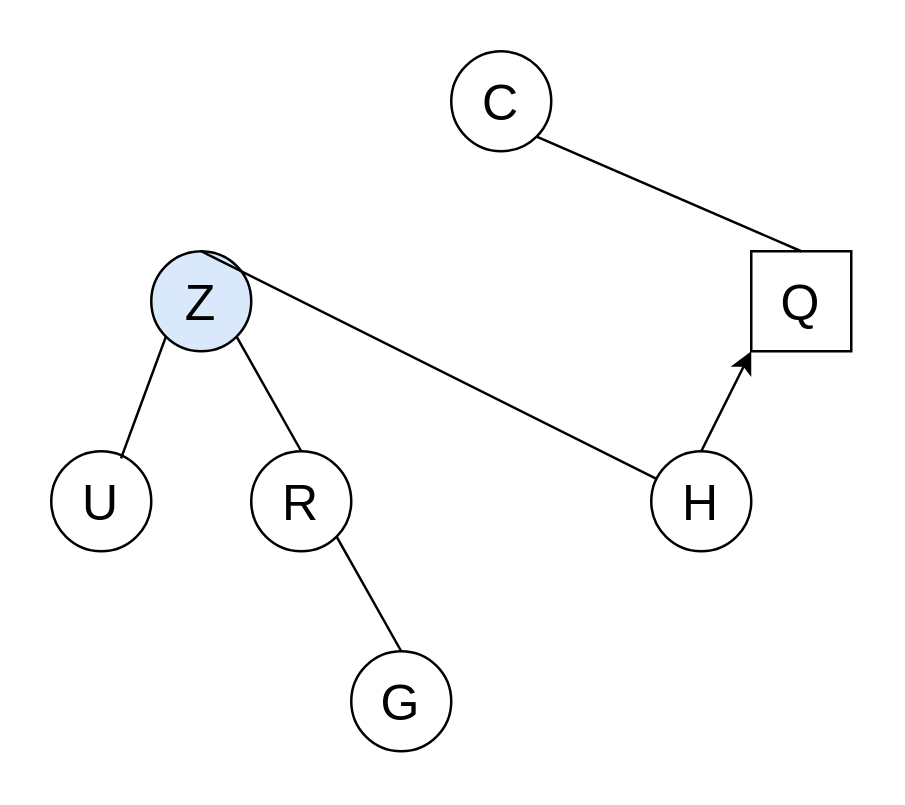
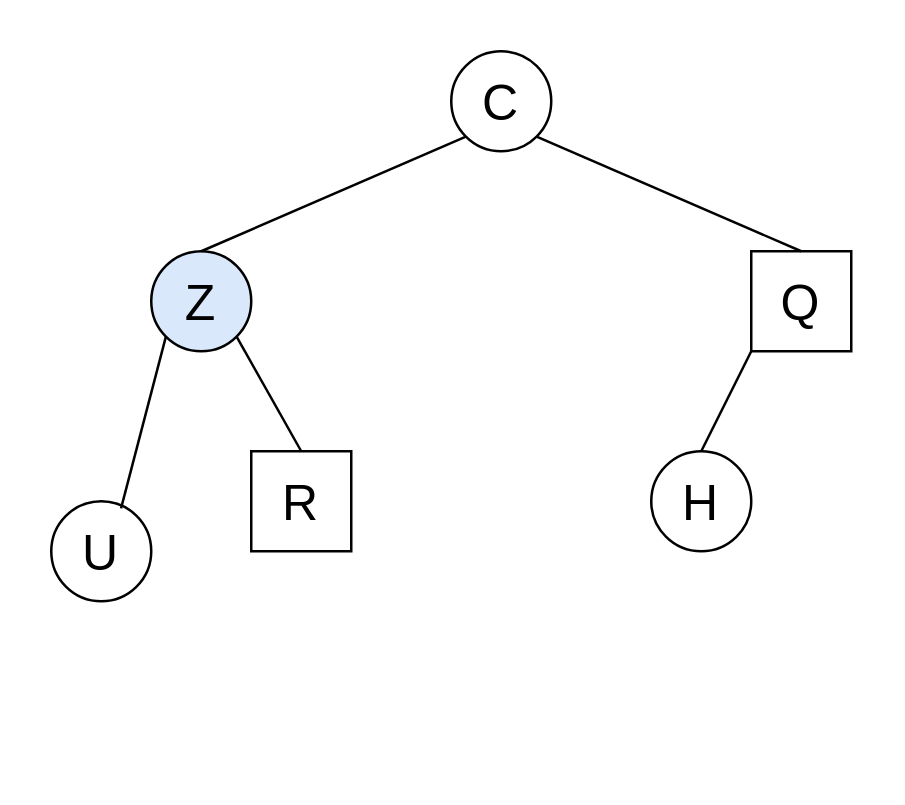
edge "Z" -- "H": now "Z" -- "C"
edge "H" -> "Q": arrowhead classic -> none
node "U": moved (101, 501) -> (101, 551)
node "R": shape ellipse -> rectangle
edge "R" -- "G": removed
node "G": removed
